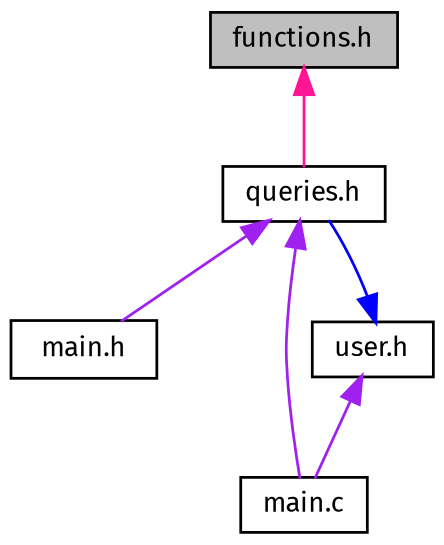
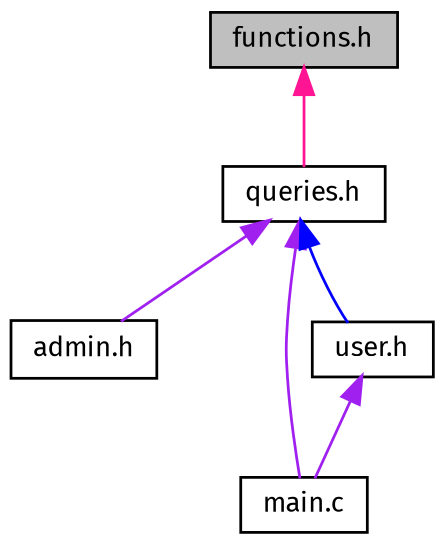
edge "queries.h" -> "user.h": reversed
node "main.h": label "main.h" -> "admin.h"
